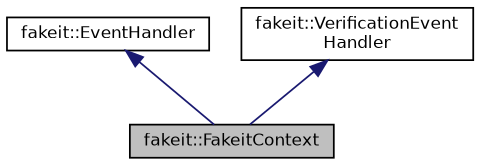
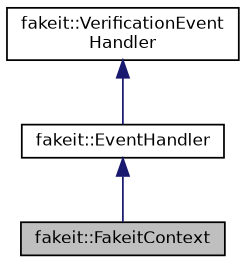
edge "fakeit::FakeitContext" -> "fakeit::VerificationEvent Handler": now "fakeit::EventHandler" -> "fakeit::VerificationEvent Handler"
